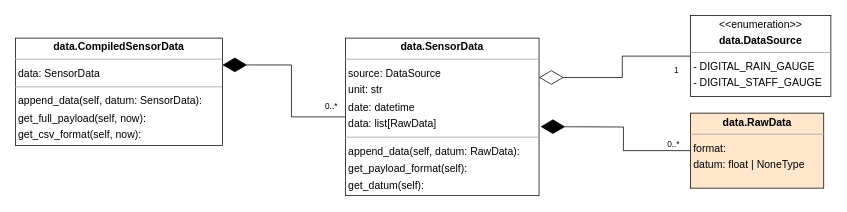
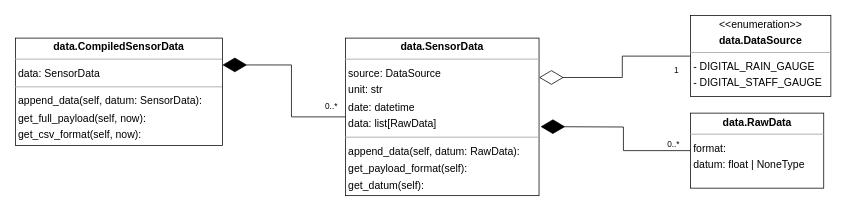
node "data.RawData format: datum: float | NoneType": fillcolor #ffe6cc -> #ffffff
